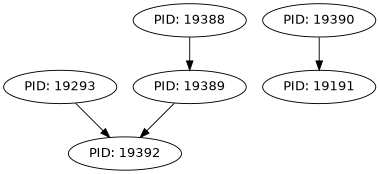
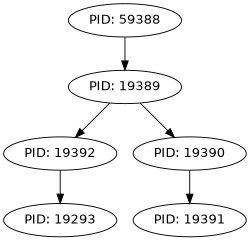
node "PID: 19388": label "PID: 19388" -> "PID: 59388"
node "PID: 19191": label "PID: 19191" -> "PID: 19391"
edge "PID: 19293" -> "PID: 19392": reversed
edge "PID: 19389" -> "PID: 19390": added
